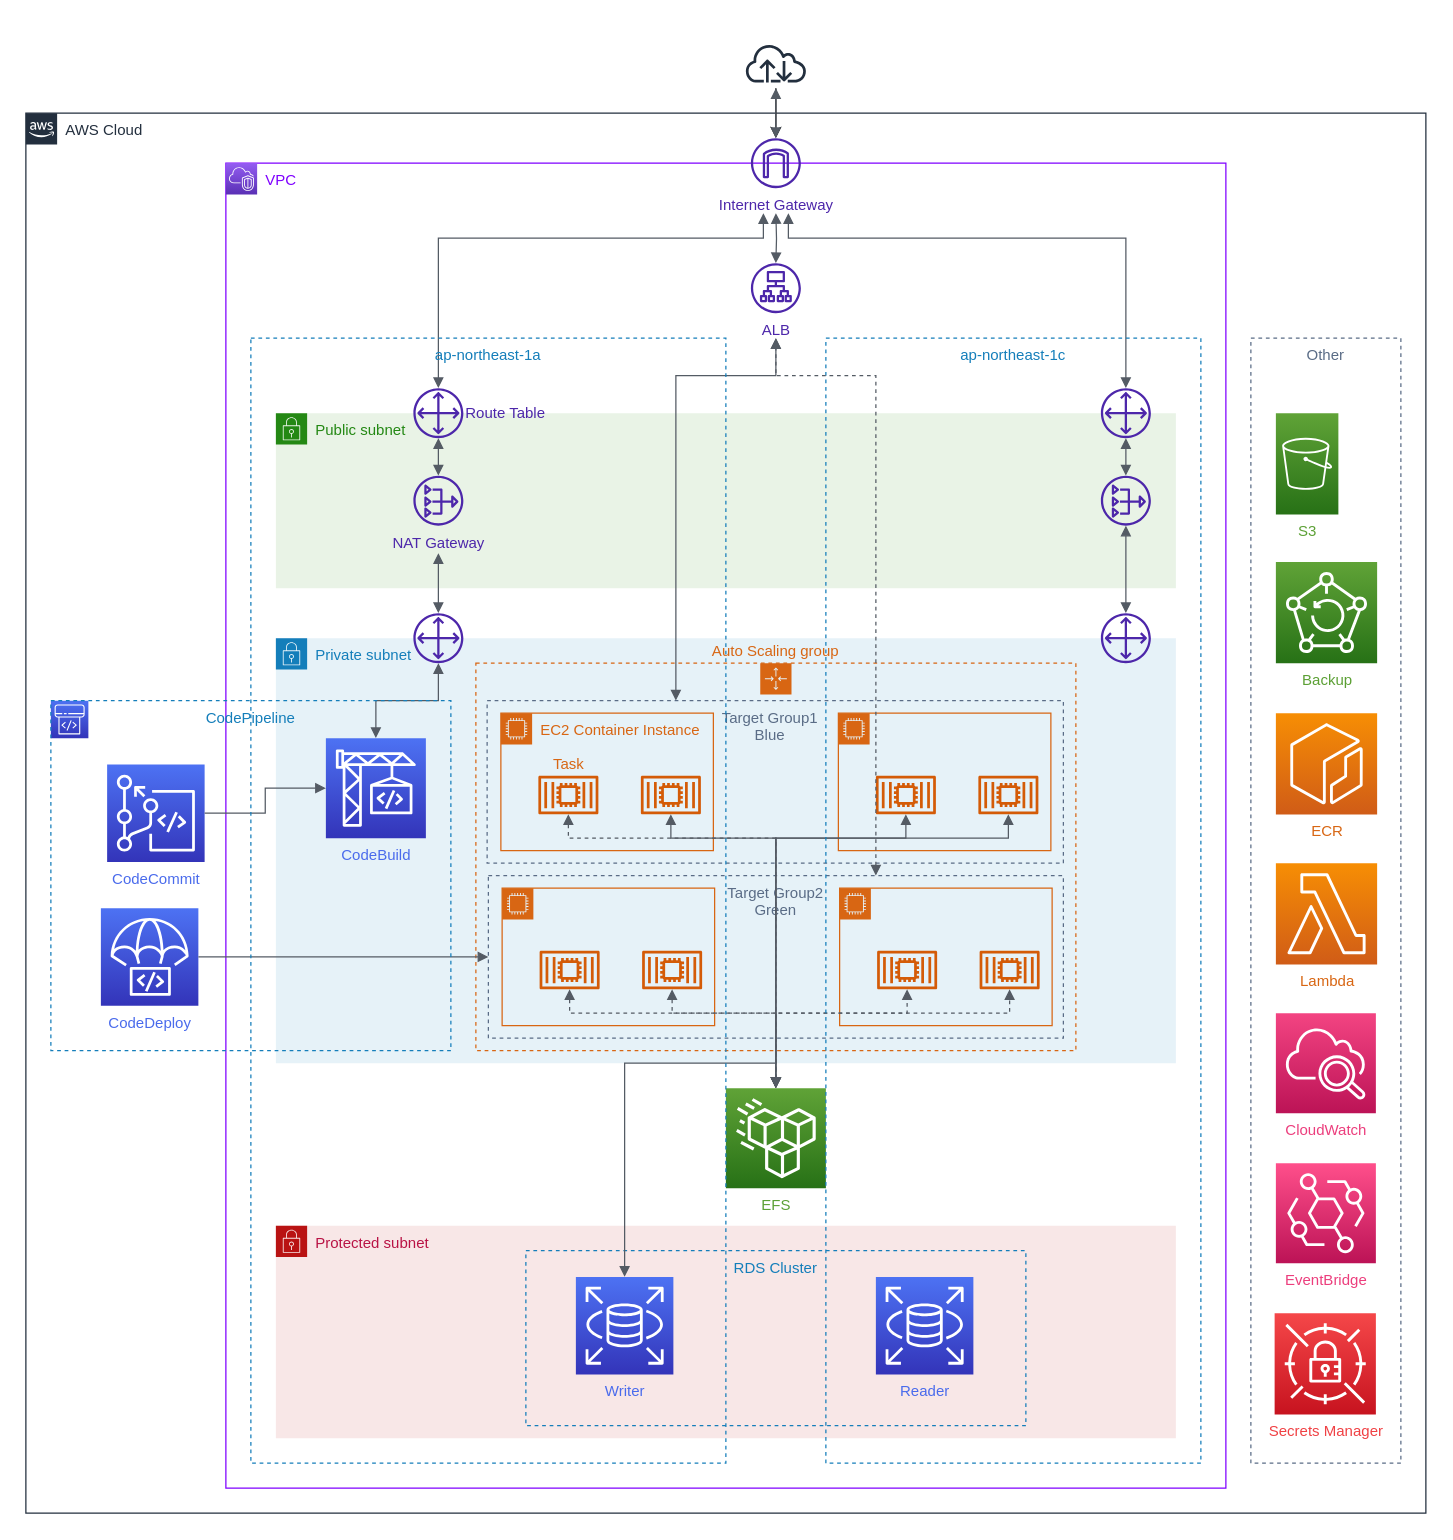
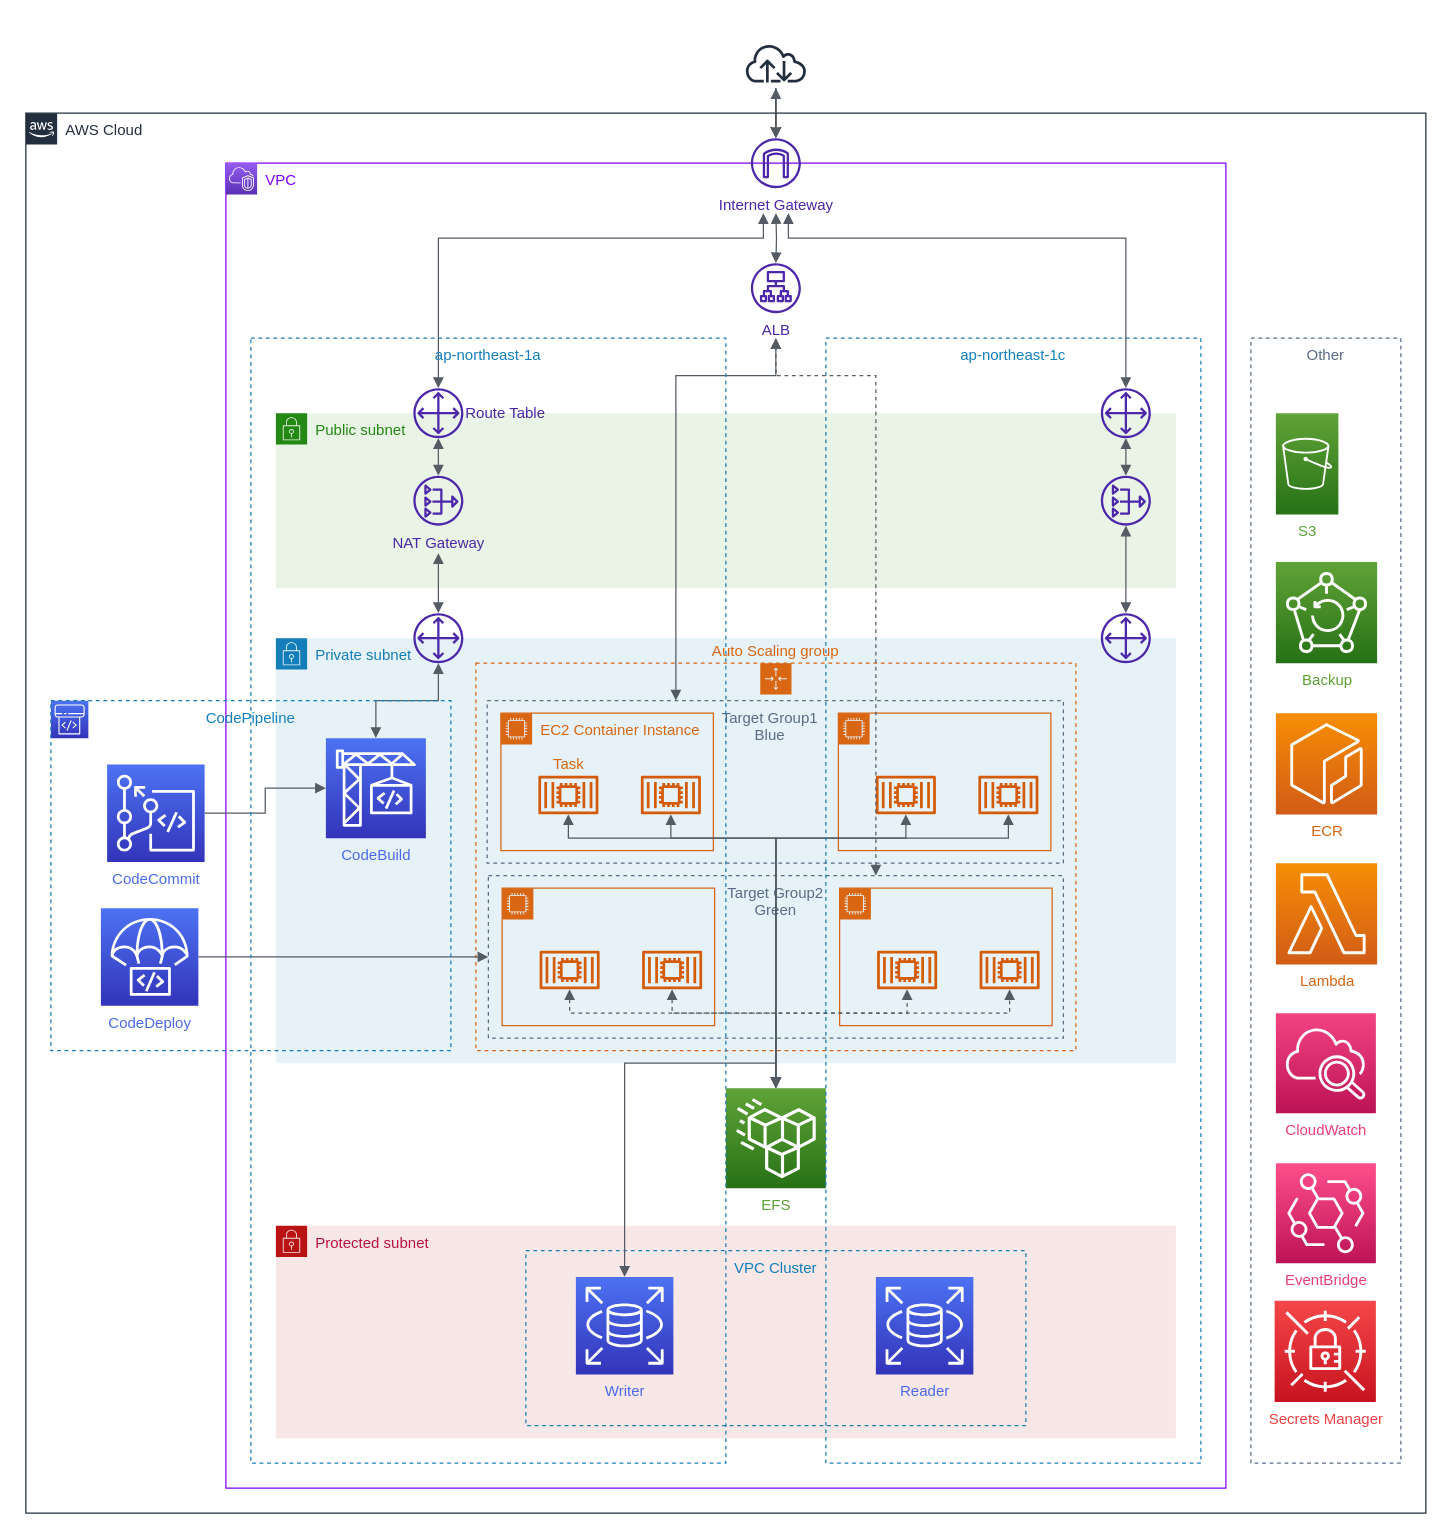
edge "Task" -- "EFS": style dashed -> solid
node "RDS Cluster": label "RDS Cluster" -> "VPC Cluster"
node "Secrets Manager": moved (1325, 1364) -> (1325, 1351)
